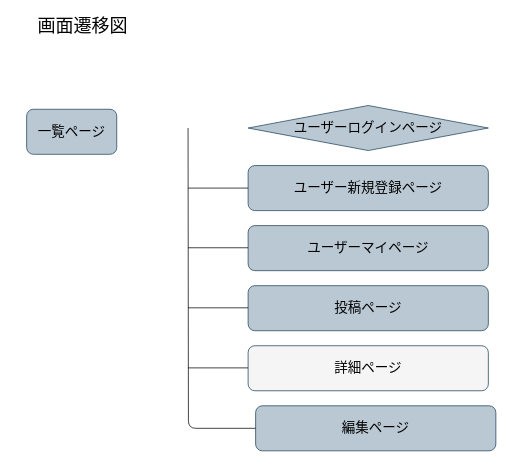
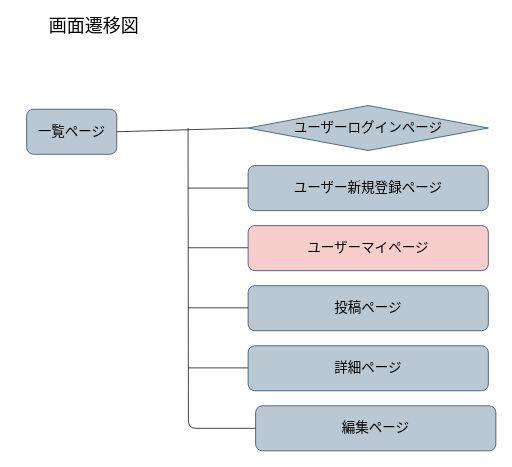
node "画面遷移図": moved (83, 27) -> (94, 27)
edge "ユーザーログインページ" -- "一覧ページ": added
node "ユーザーマイページ": fillcolor #bac8d3 -> #f8cecc
node "詳細ページ": fillcolor #f5f5f5 -> #bac8d3
